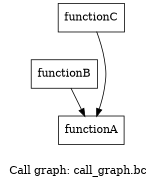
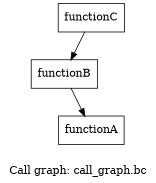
edge "functionC" -> "functionA": now "functionC" -> "functionB"
